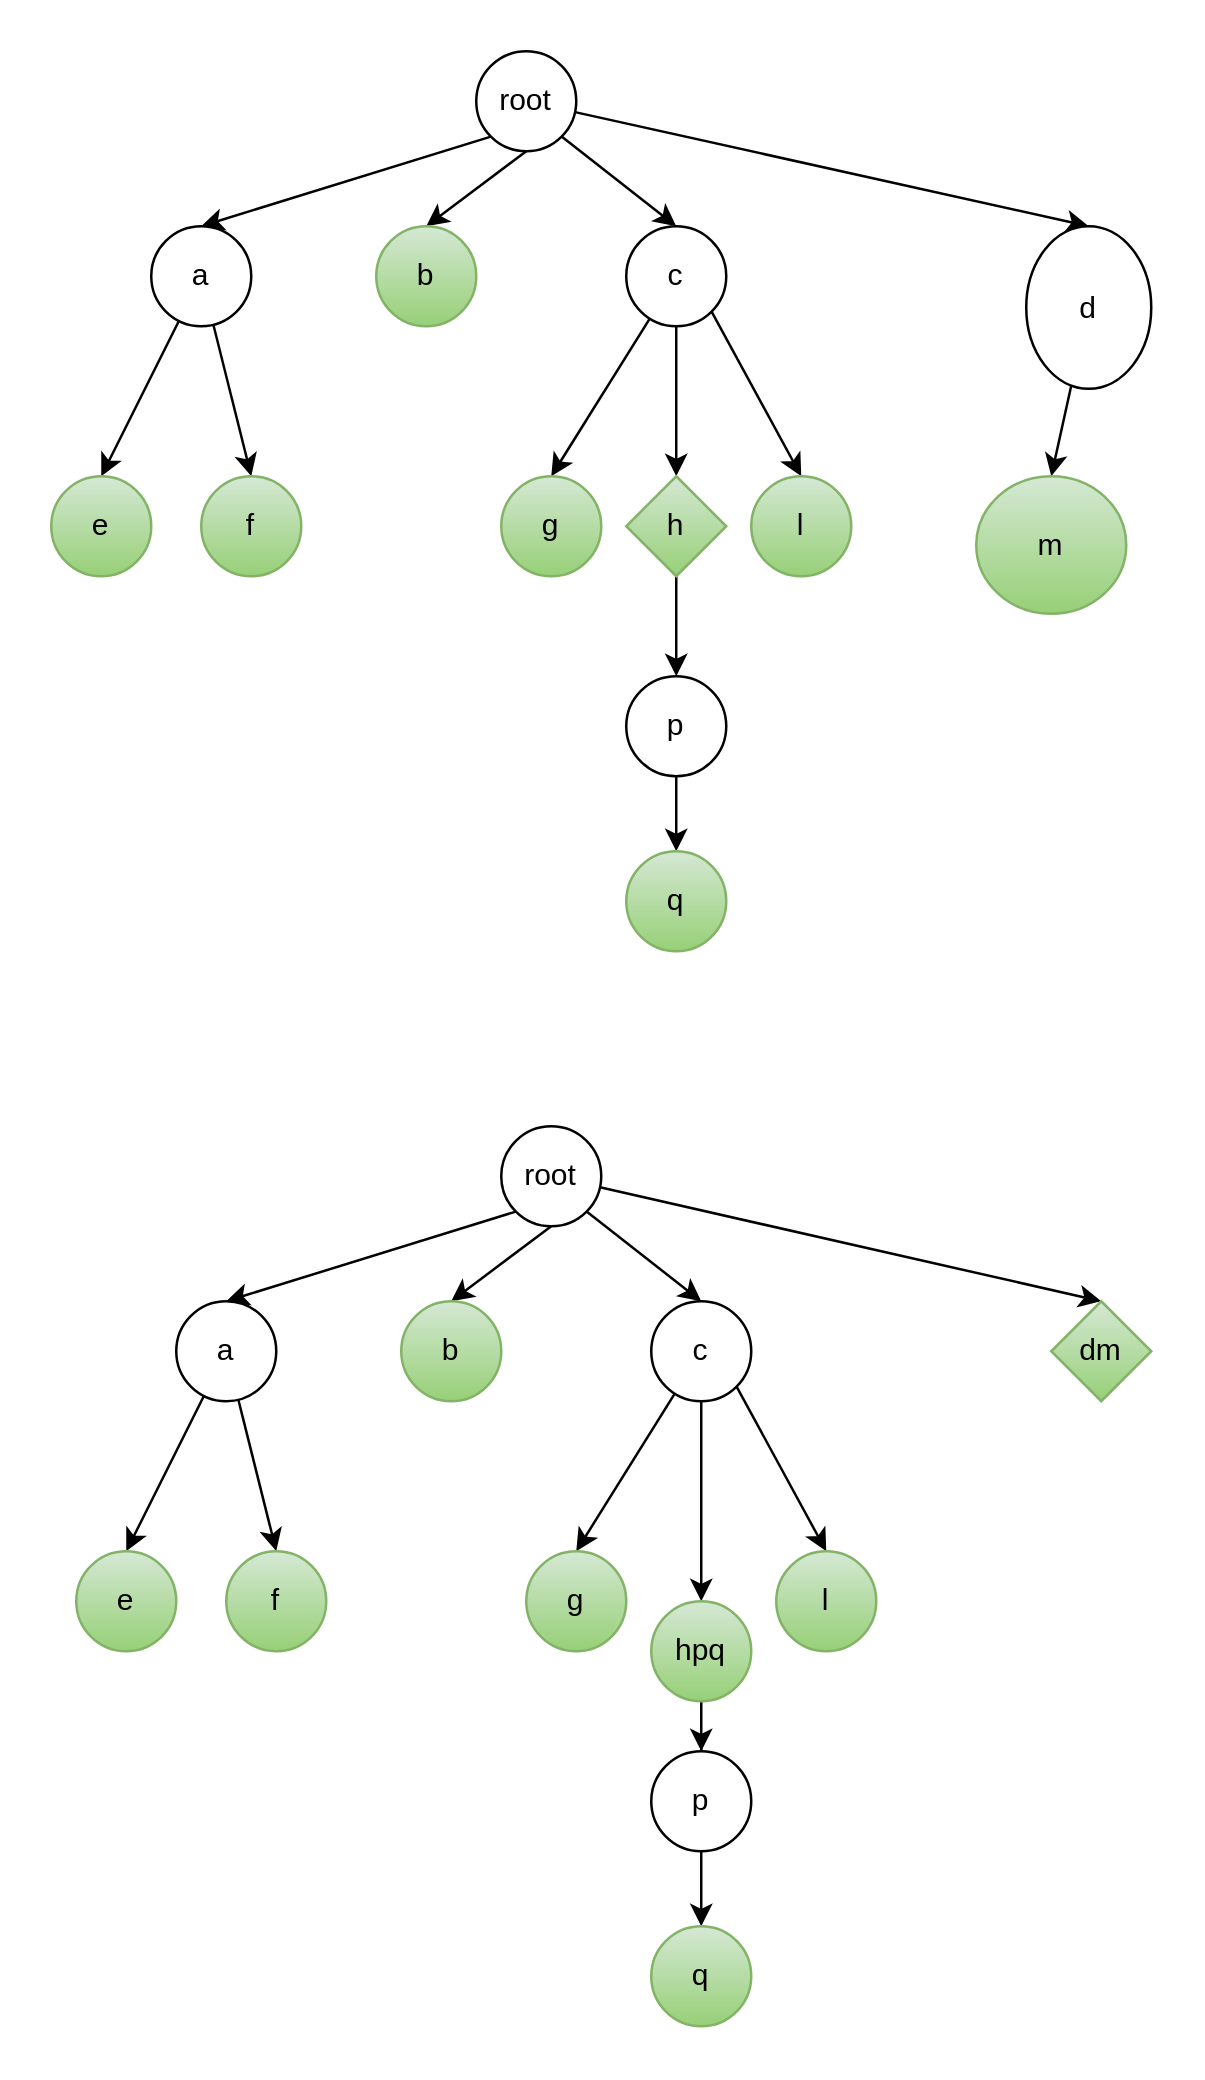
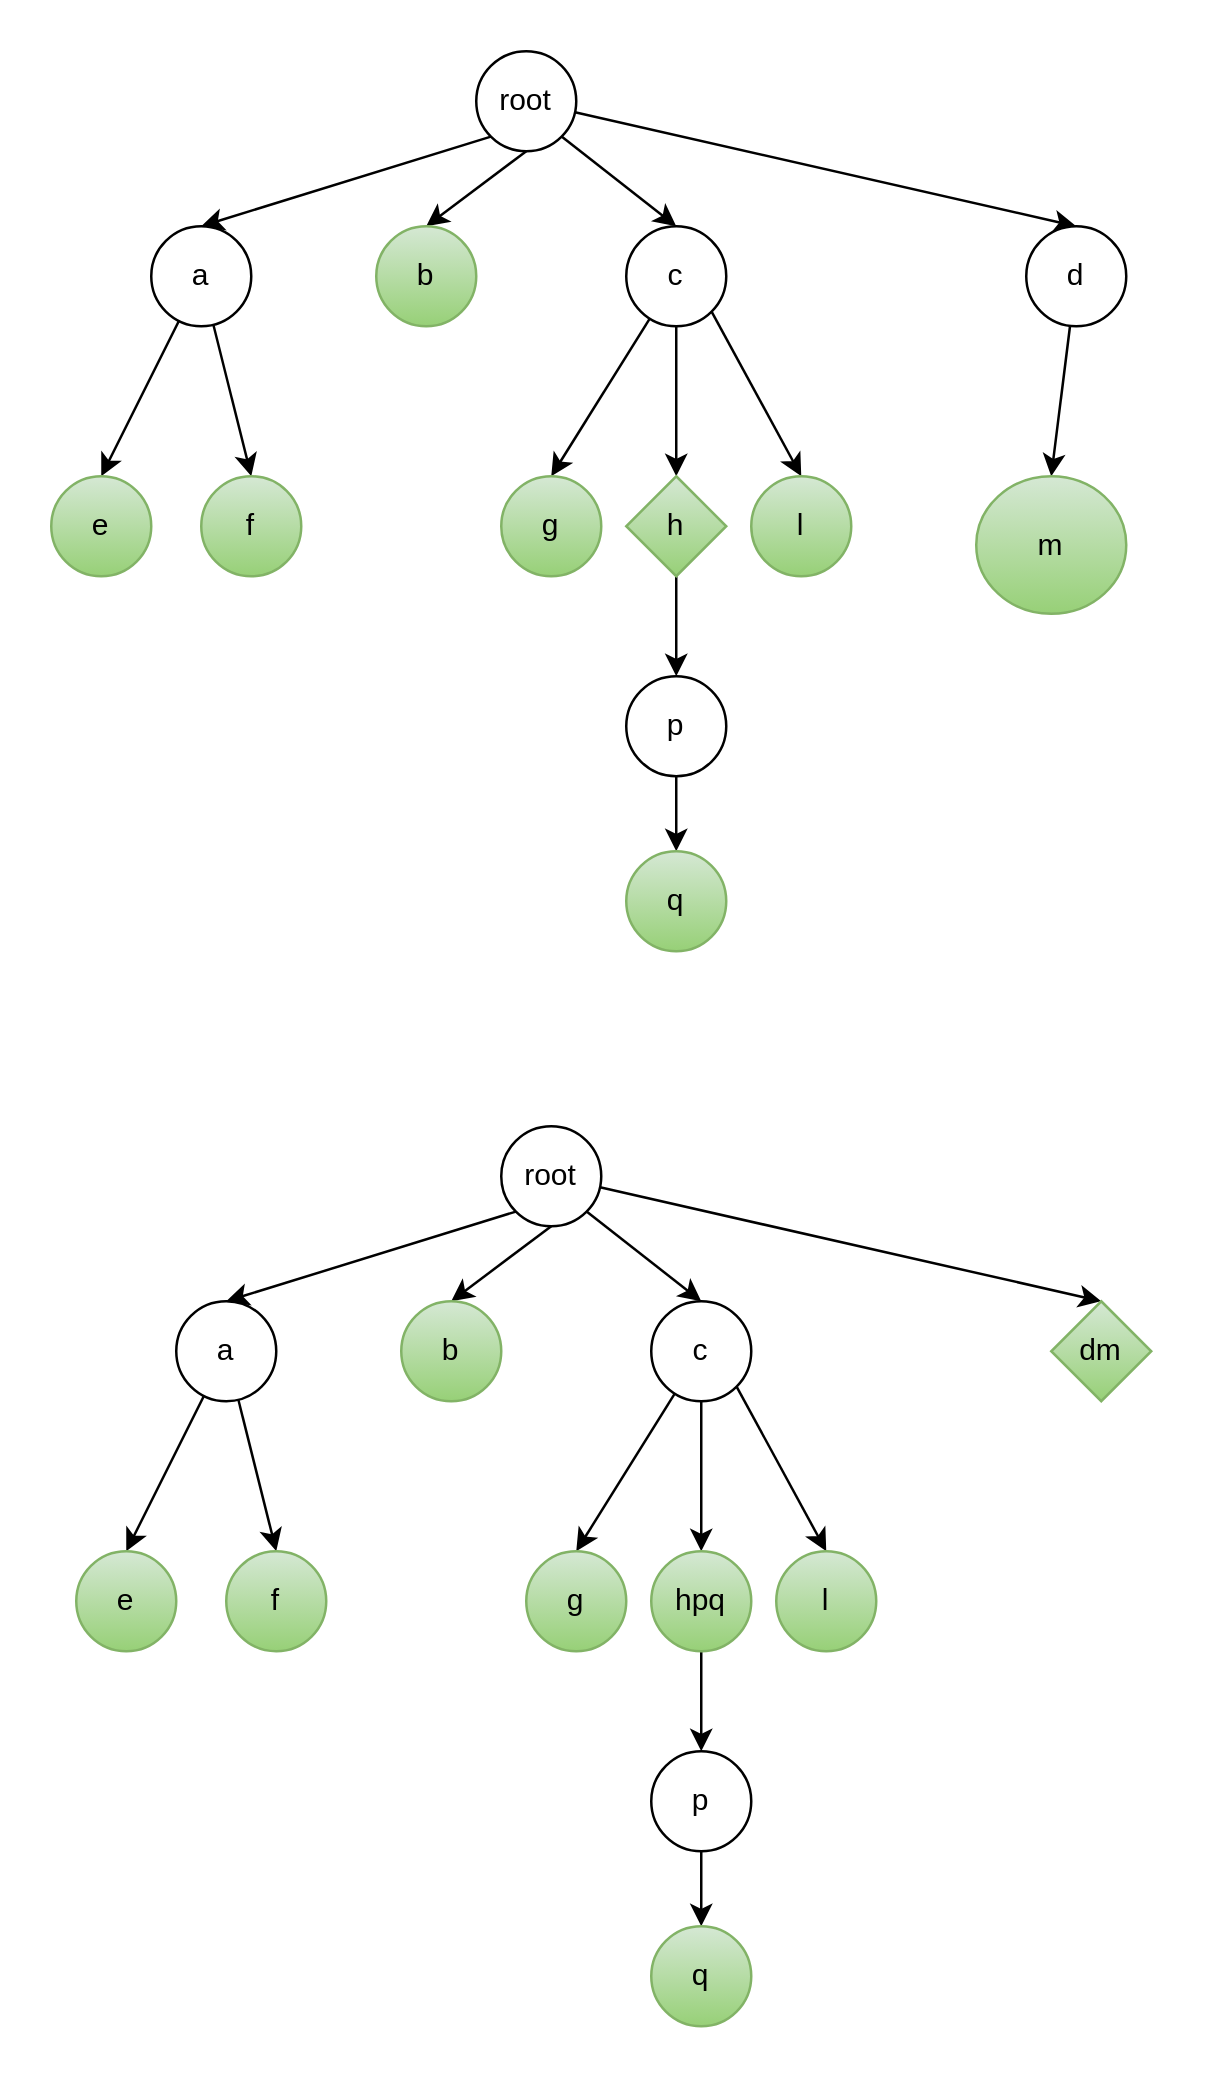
node "d": size 125x163 -> 100x100
node "hpq": moved (701, 1651) -> (701, 1601)
